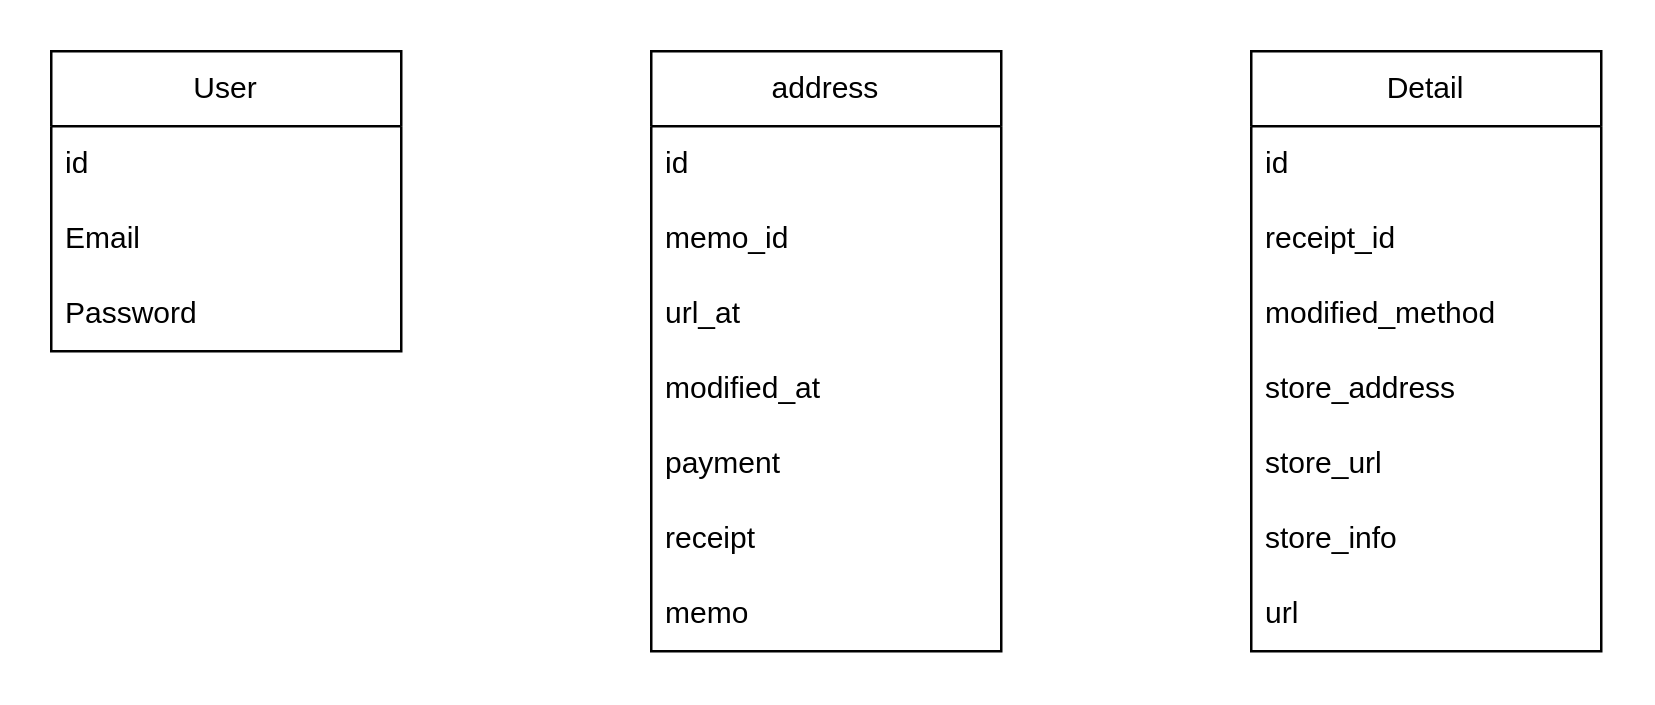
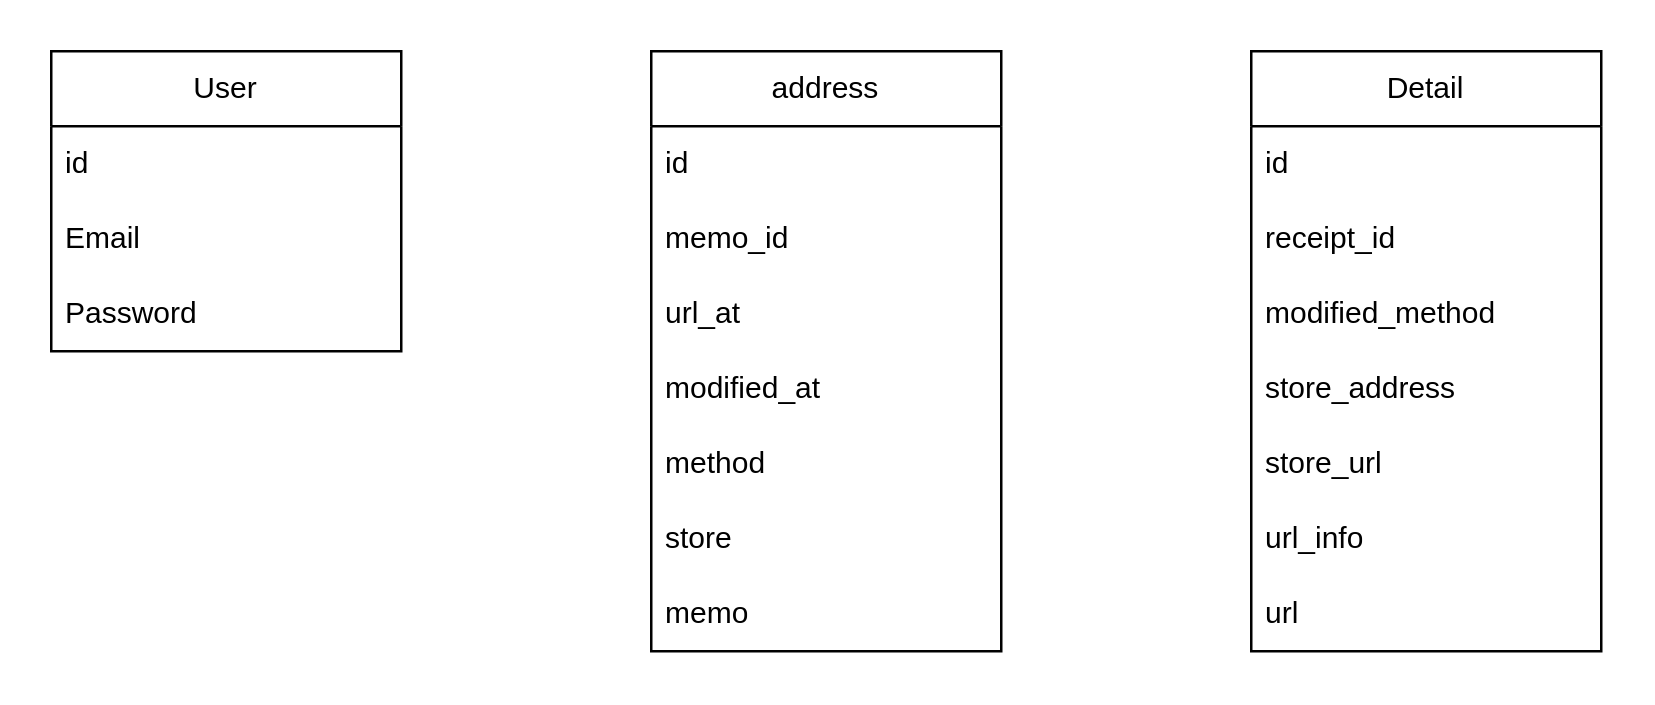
node "payment": label "payment" -> "method"
node "receipt": label "receipt" -> "store"
node "store_info": label "store_info" -> "url_info"
